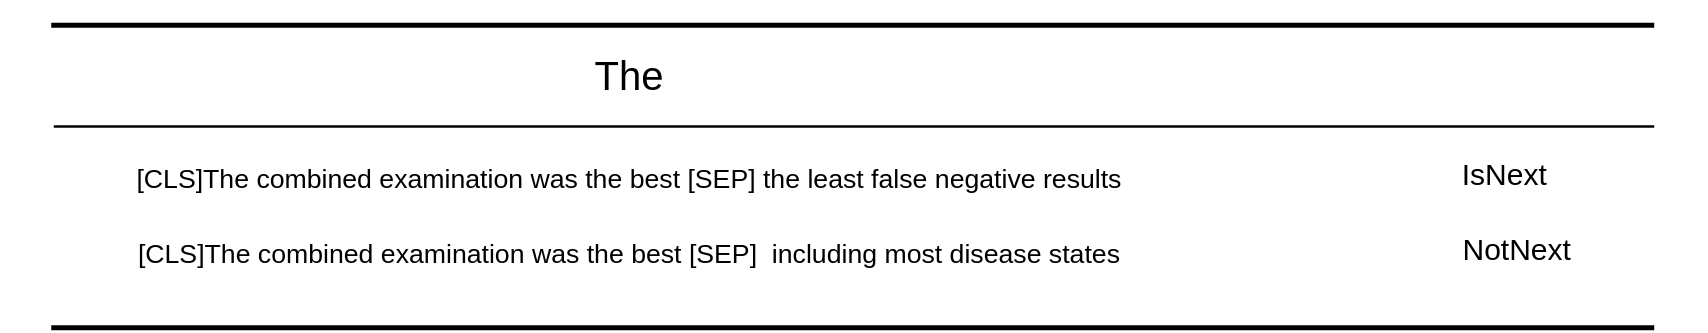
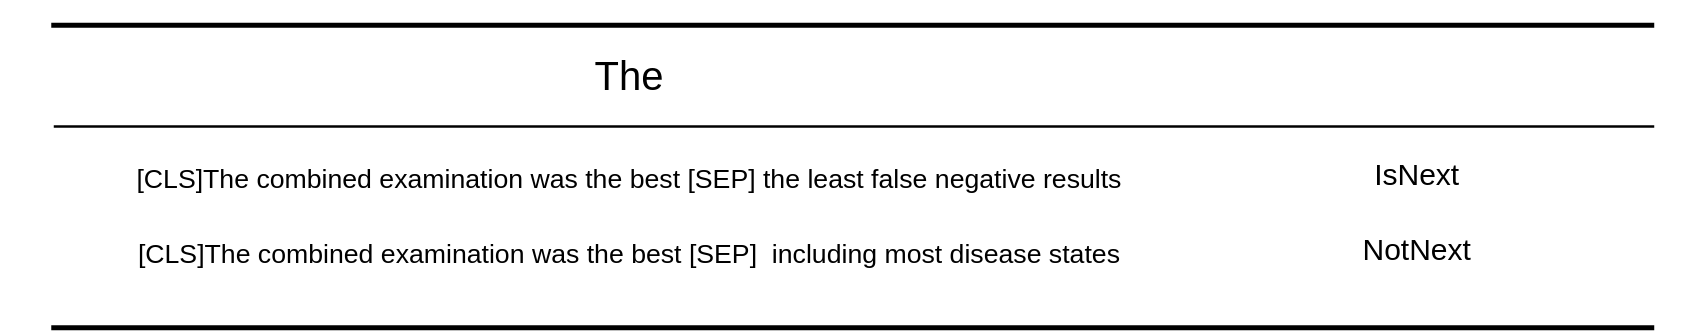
node "IsNext": moved (1504, 176) -> (1416, 176)
node "NotNext": moved (1516, 251) -> (1416, 251)
